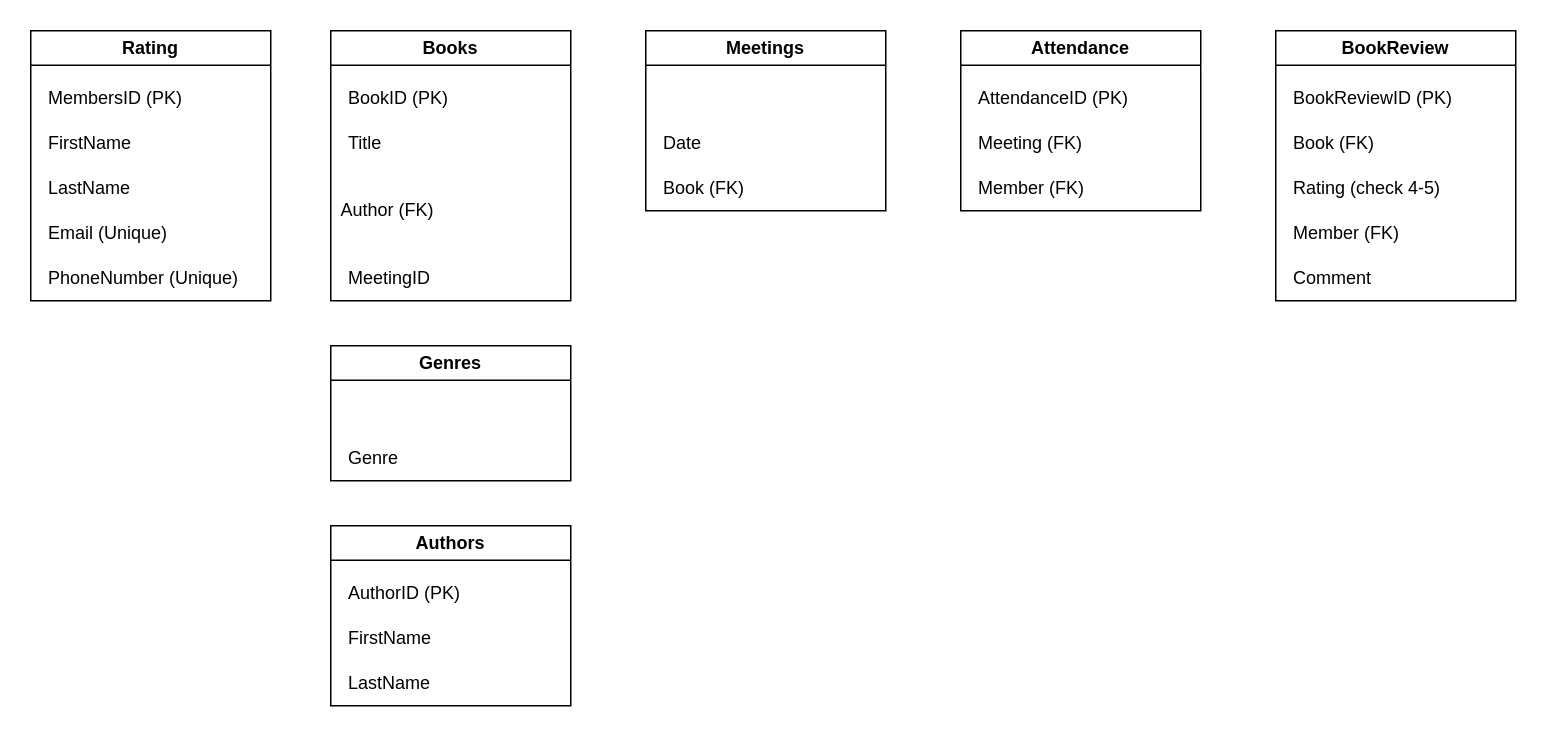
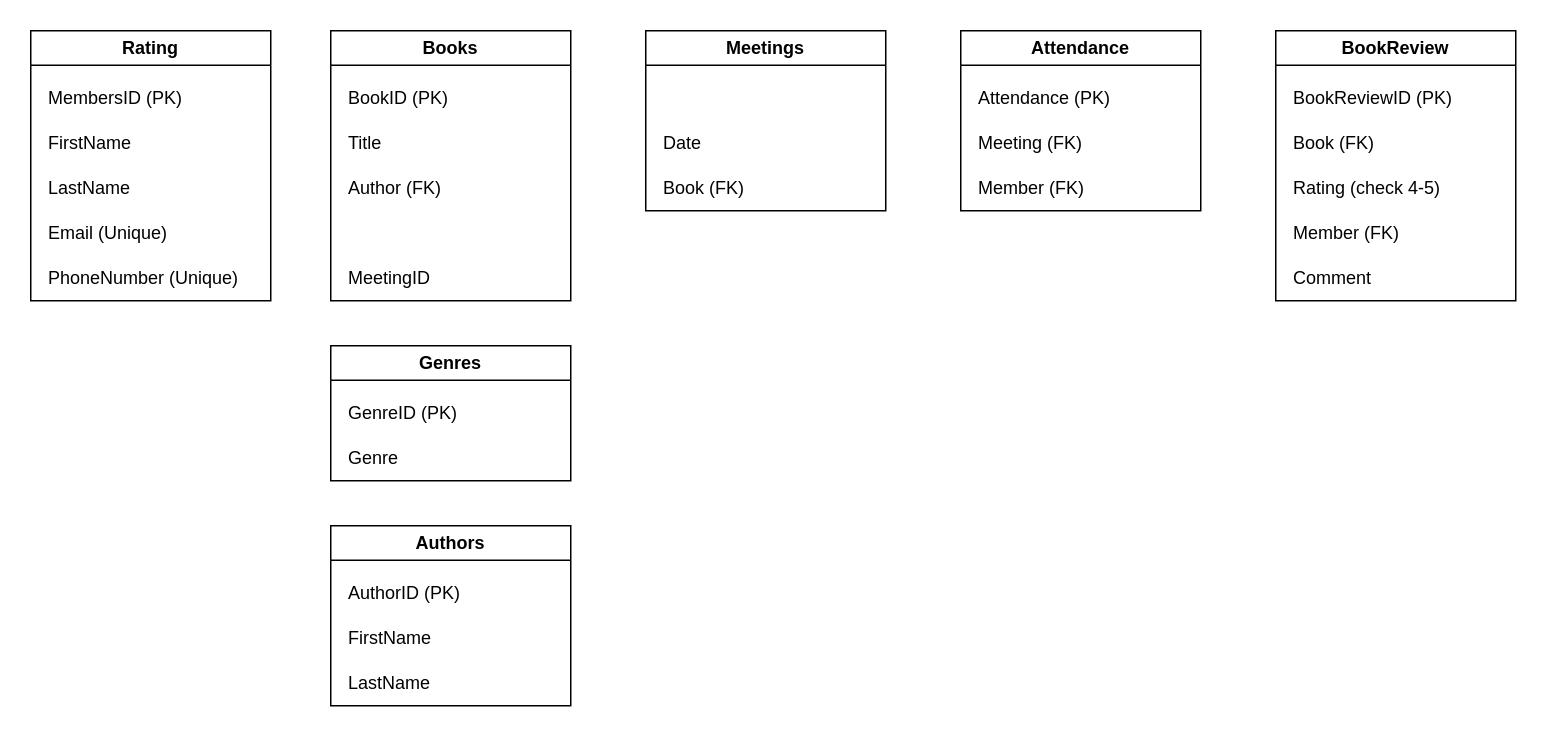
node "AttendanceID (PK)": label "AttendanceID (PK)" -> "Attendance (PK)"
node "Author (FK)": moved (451, 211) -> (458, 188)
node "GenreID (PK)": added
